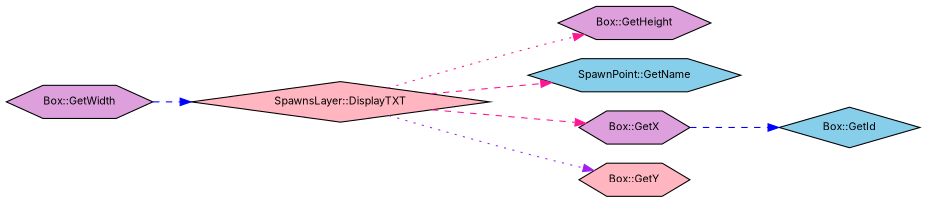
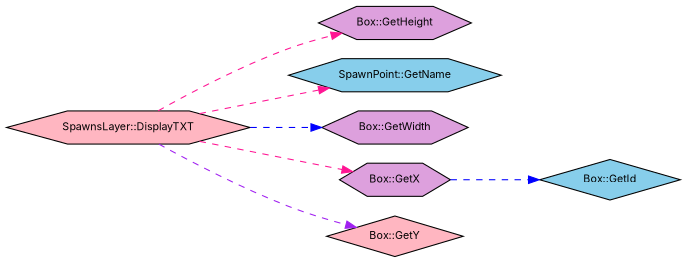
edge "SpawnsLayer::DisplayTXT" -> "Box::GetHeight": style dotted -> dashed
edge "Box::GetWidth" -> "SpawnsLayer::DisplayTXT": reversed
node "SpawnsLayer::DisplayTXT": shape diamond -> hexagon
edge "SpawnsLayer::DisplayTXT" -> "Box::GetY": style dotted -> dashed
node "Box::GetY": shape hexagon -> diamond
